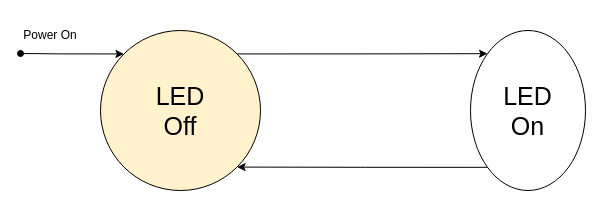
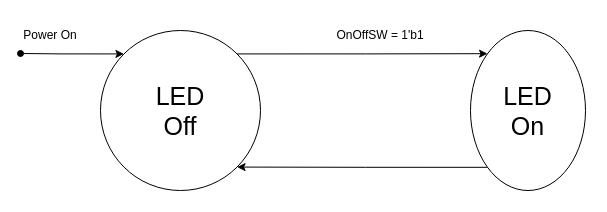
node "OnOffSW = 1'b1": added
node "LED Off": fillcolor #fff2cc -> #ffffff
